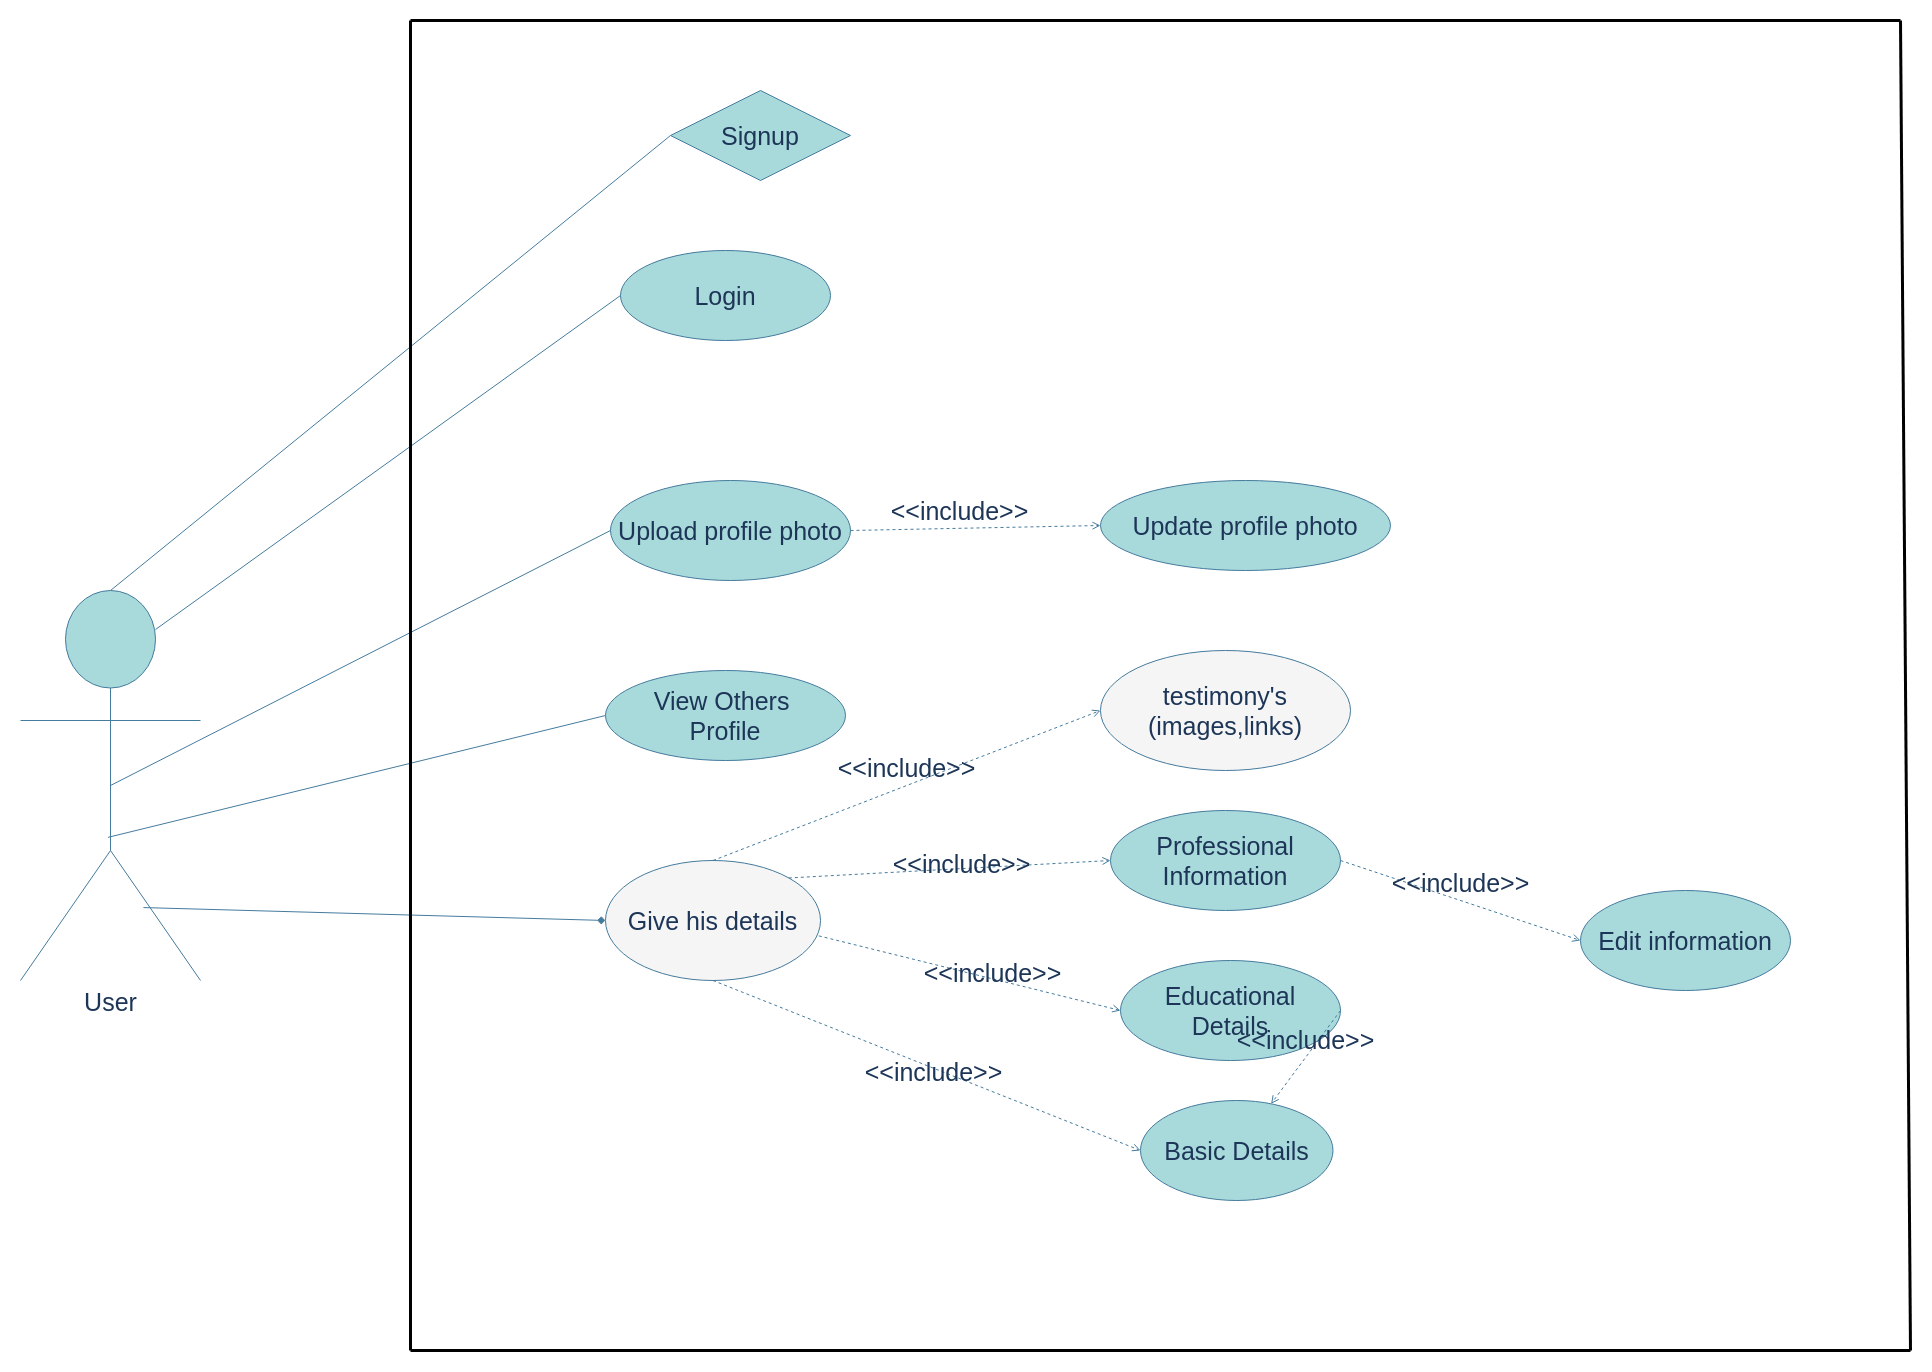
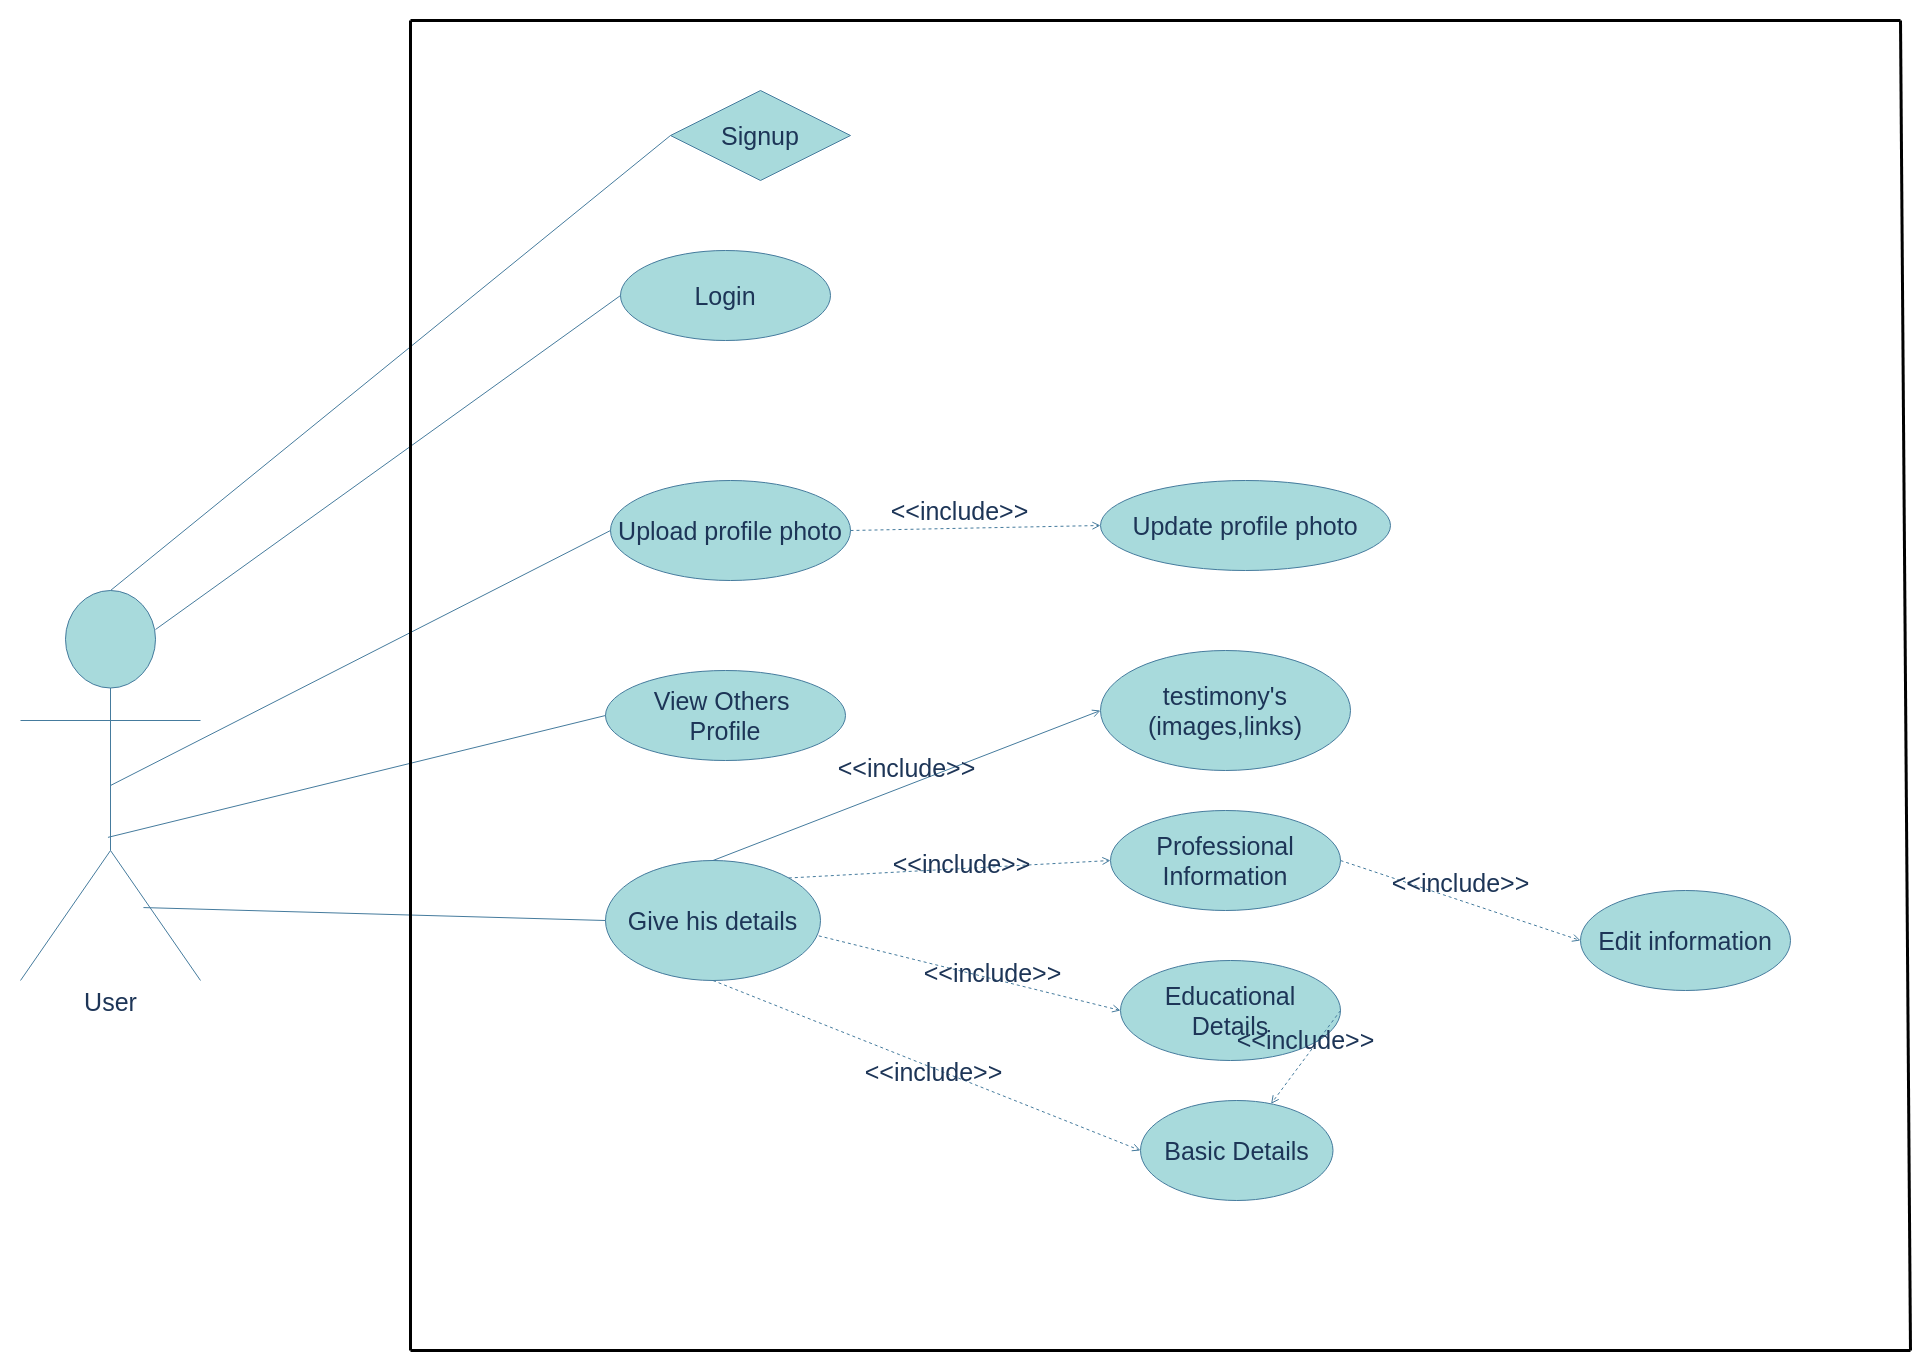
node "testimony's (images,links)": fillcolor #f5f5f5 -> #a8dadc
edge "Give his details" -> "testimony's (images,links)": style dashed -> solid
edge "User" -> "Give his details": arrowhead diamond -> none
node "Give his details": fillcolor #f5f5f5 -> #a8dadc
